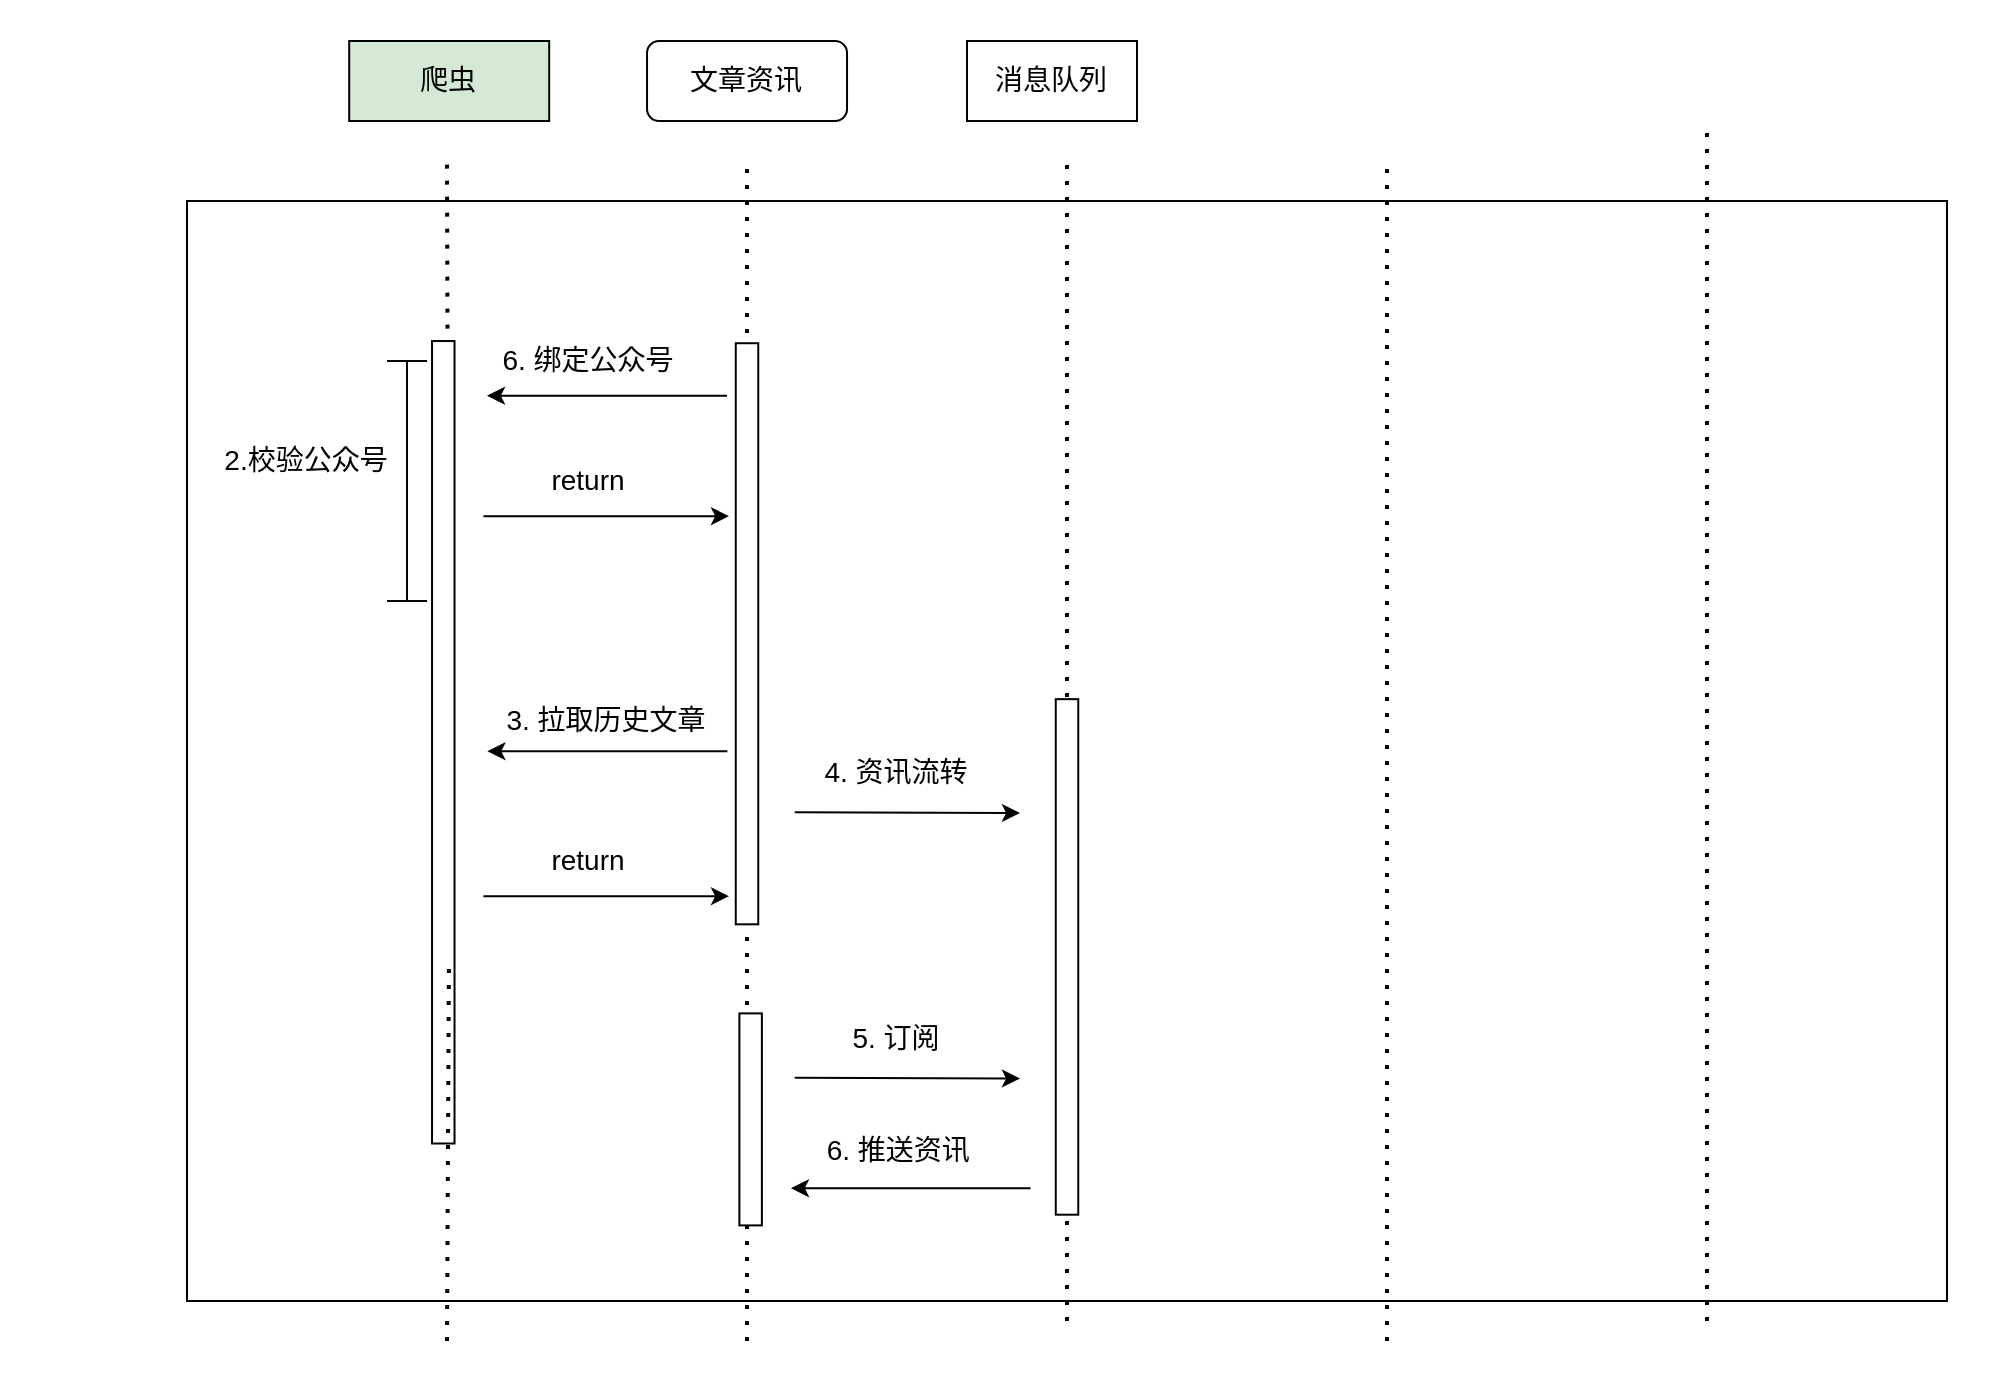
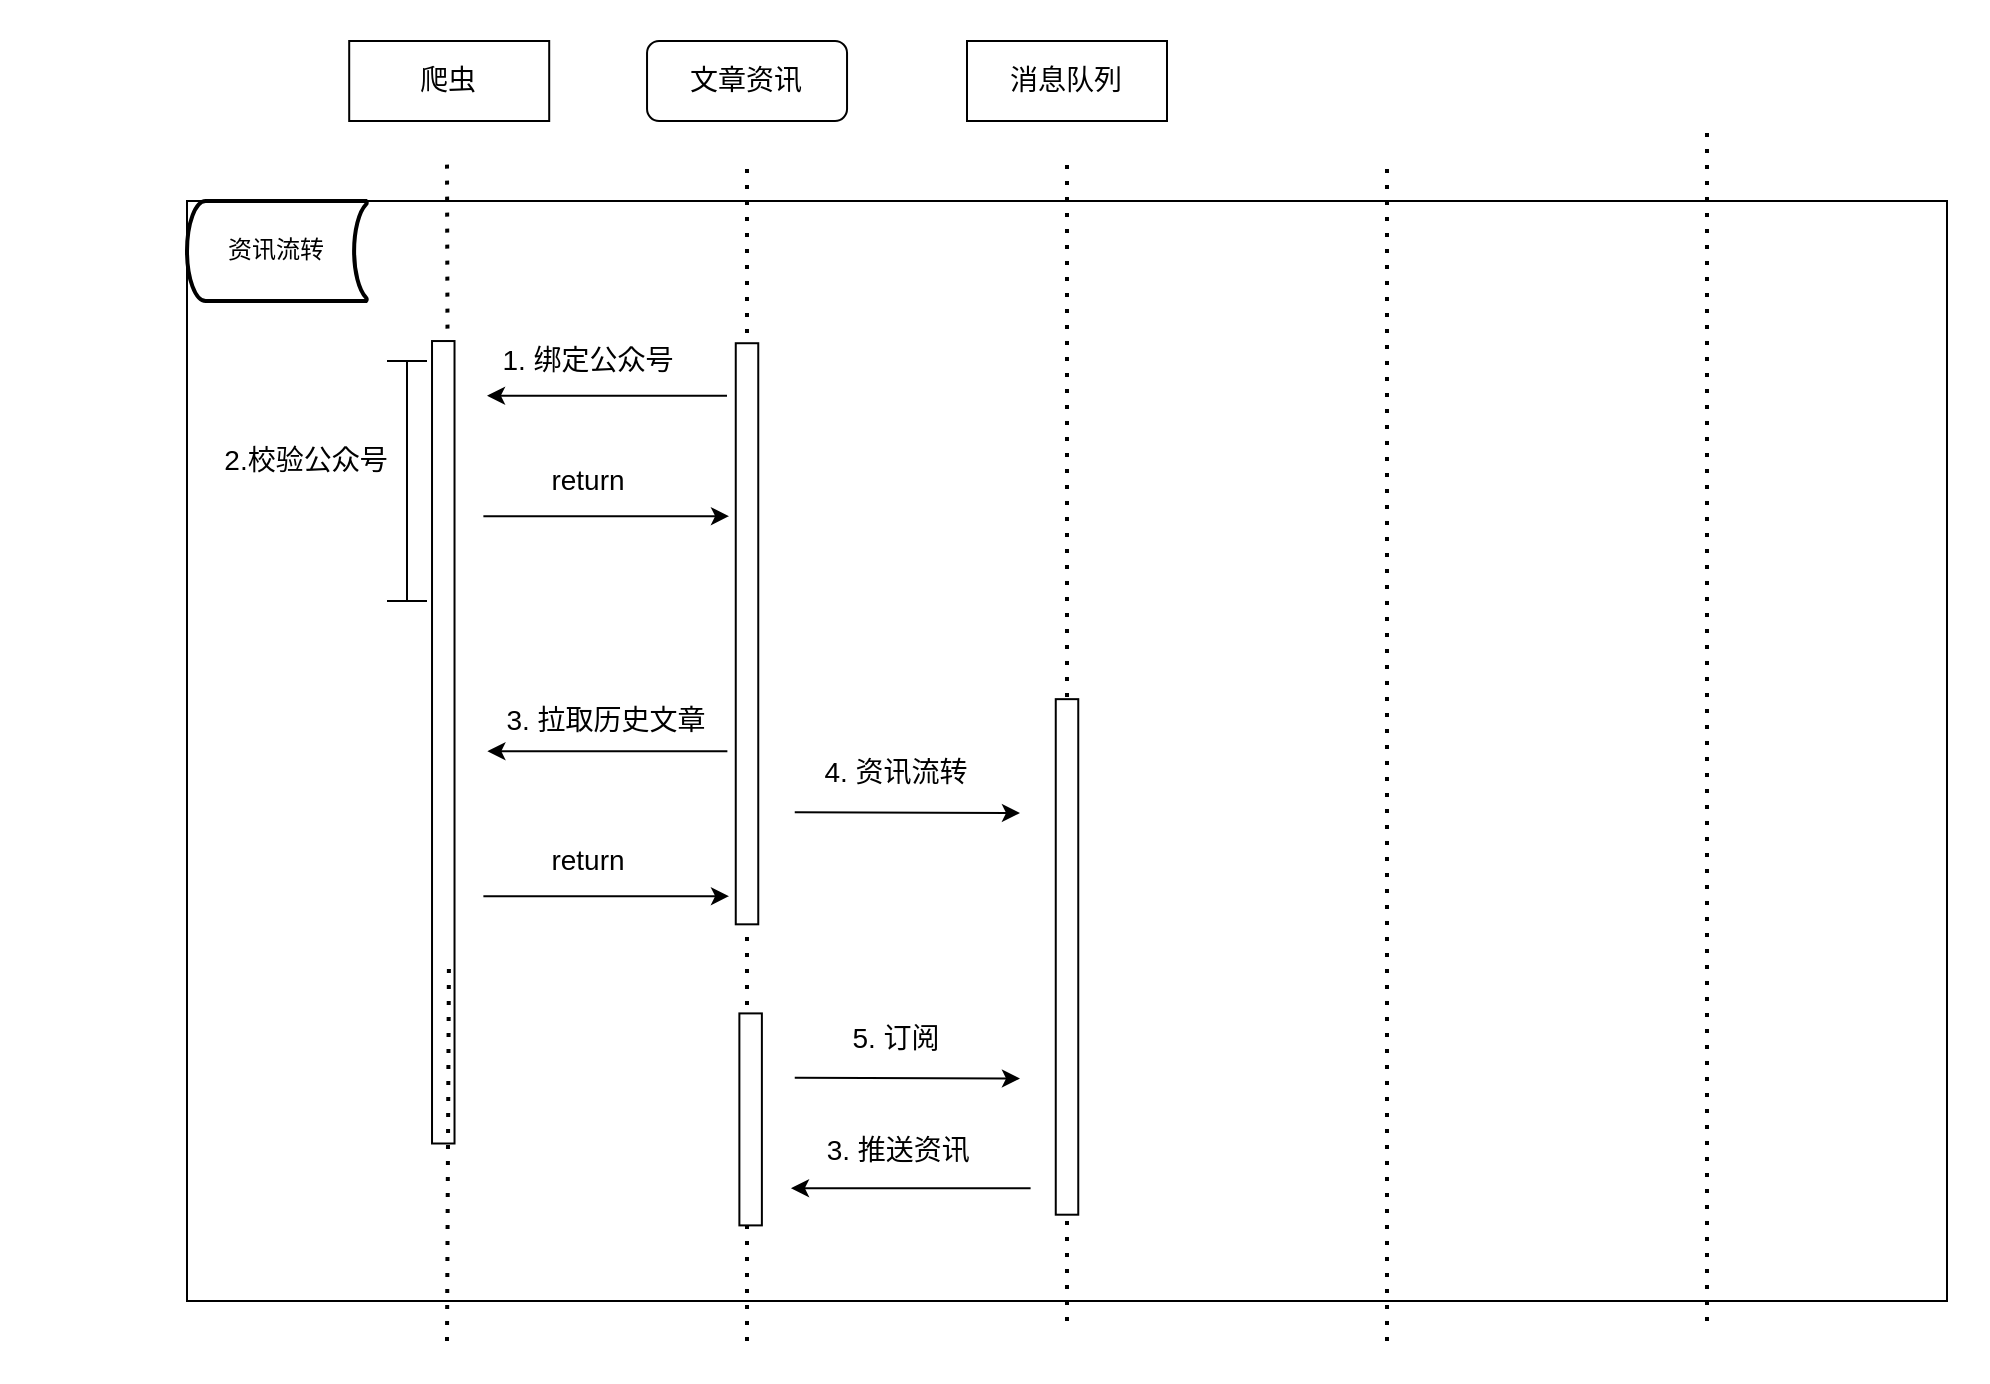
node "爬虫": fillcolor #d5e8d4 -> #ffffff
node "消息队列": size 170x80 -> 200x80
node "资讯流转": added
node "6. 绑定公众号": label "6. 绑定公众号" -> "1. 绑定公众号"
node "6. 推送资讯": label "6. 推送资讯" -> "3. 推送资讯"
